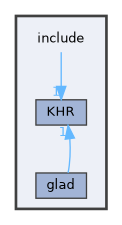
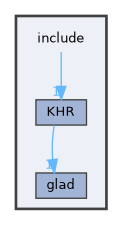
edge "glad" -> "KHR": reversed
